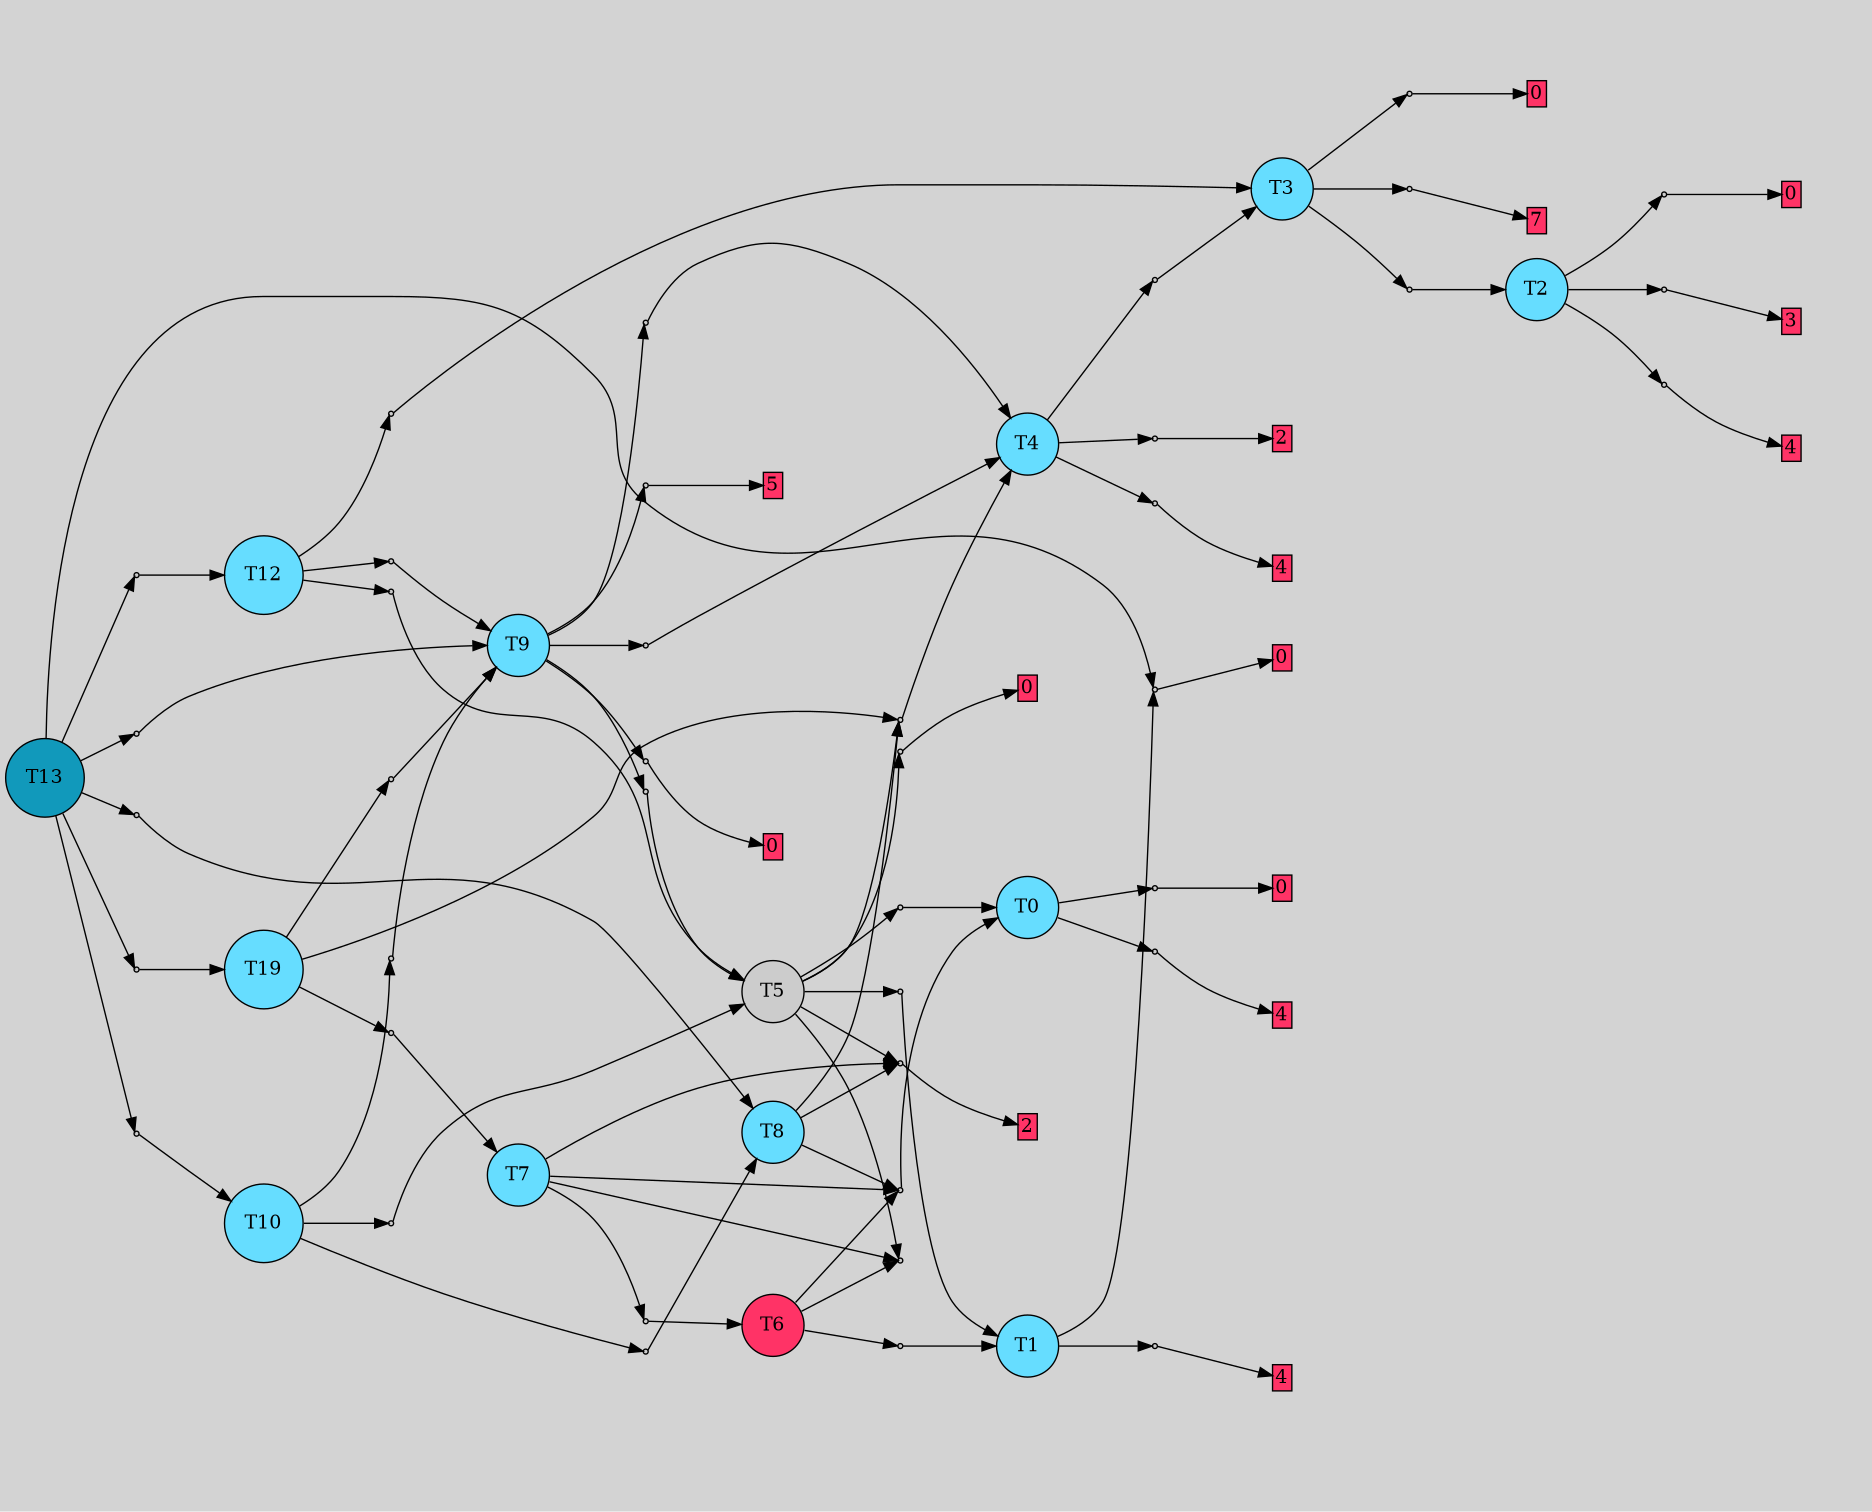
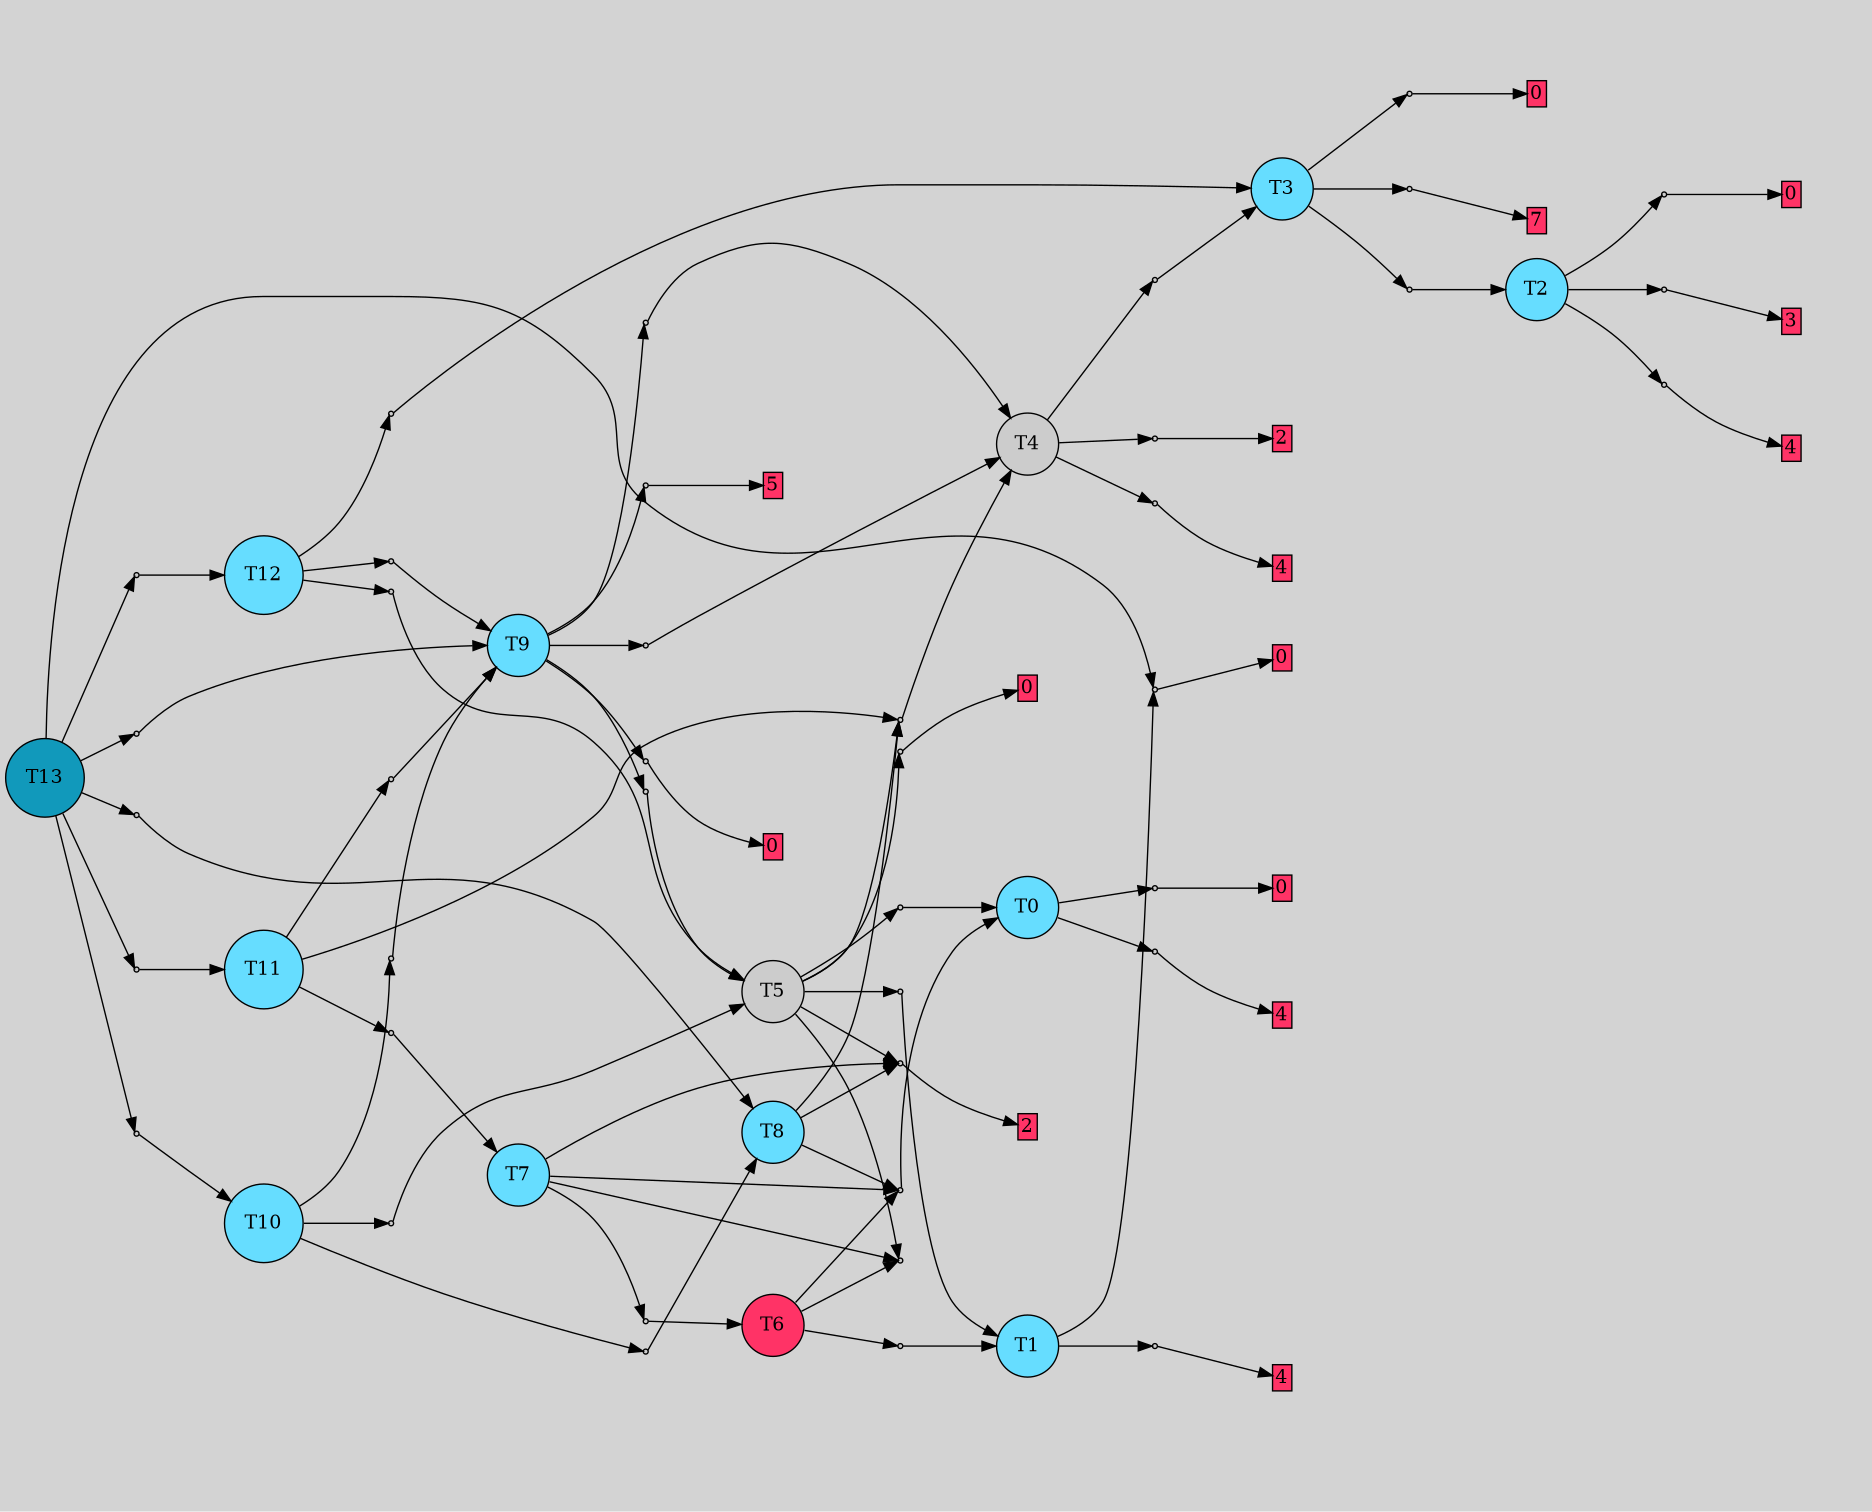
node "T4": fillcolor #66ddff -> #cccccc
node "T19": label "T19" -> "T11"
